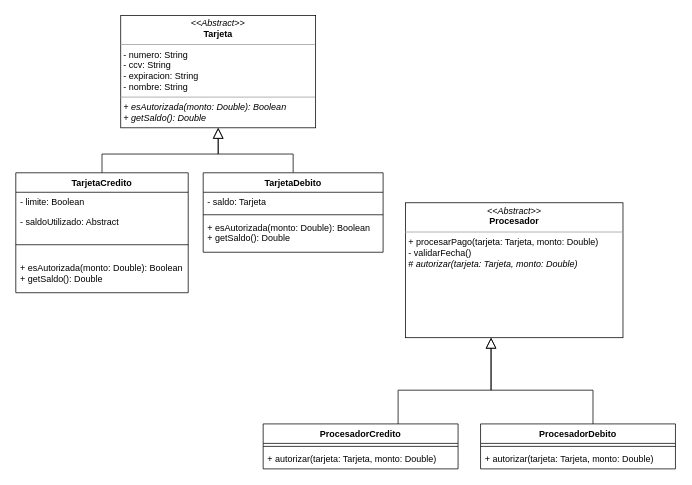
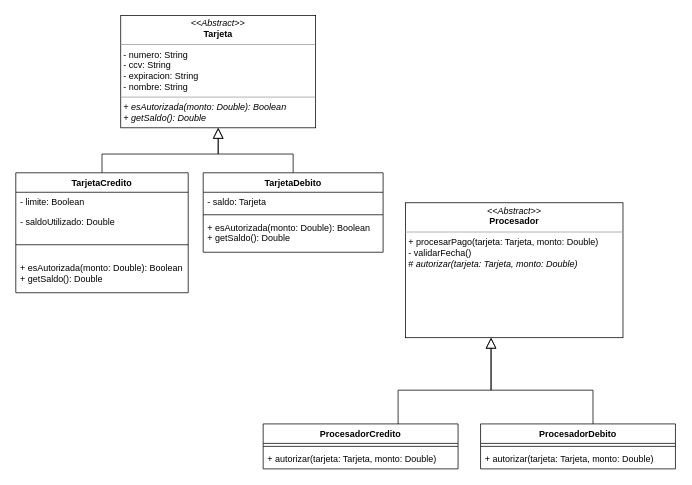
node "- saldoUtilizado: Abstract": label "- saldoUtilizado: Abstract" -> "- saldoUtilizado: Double"
